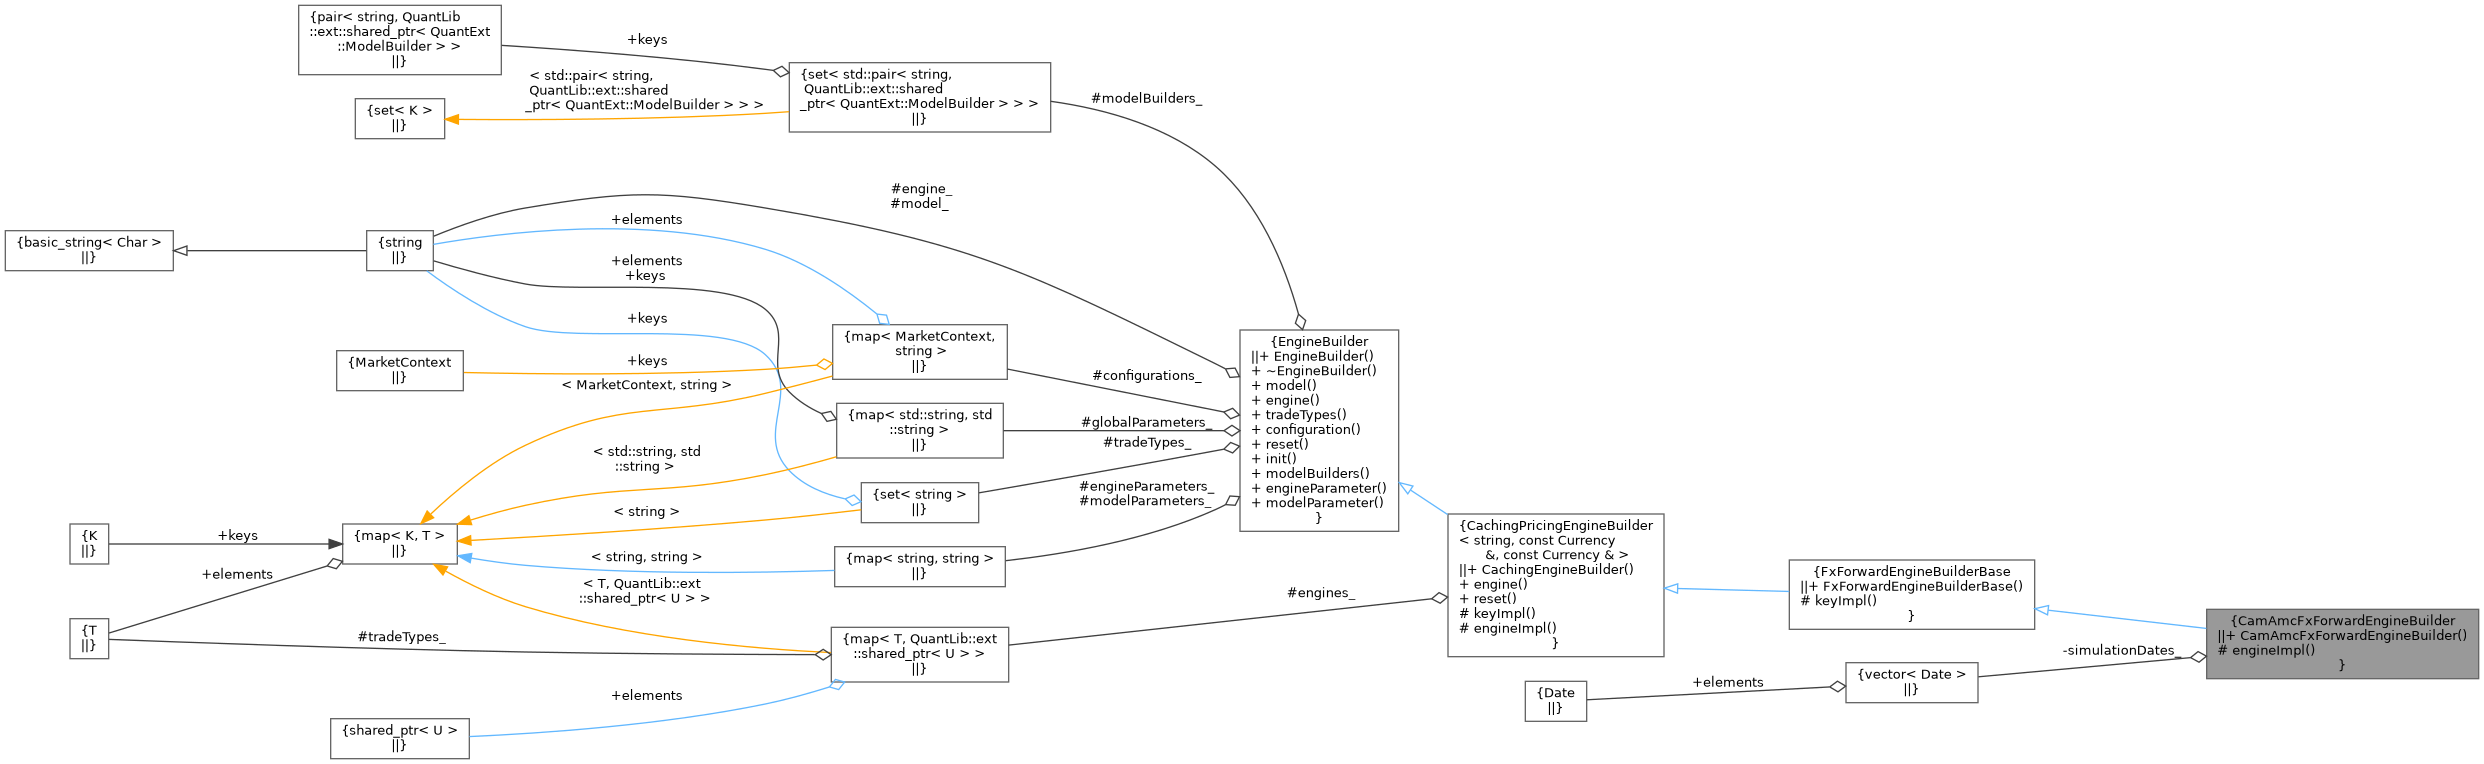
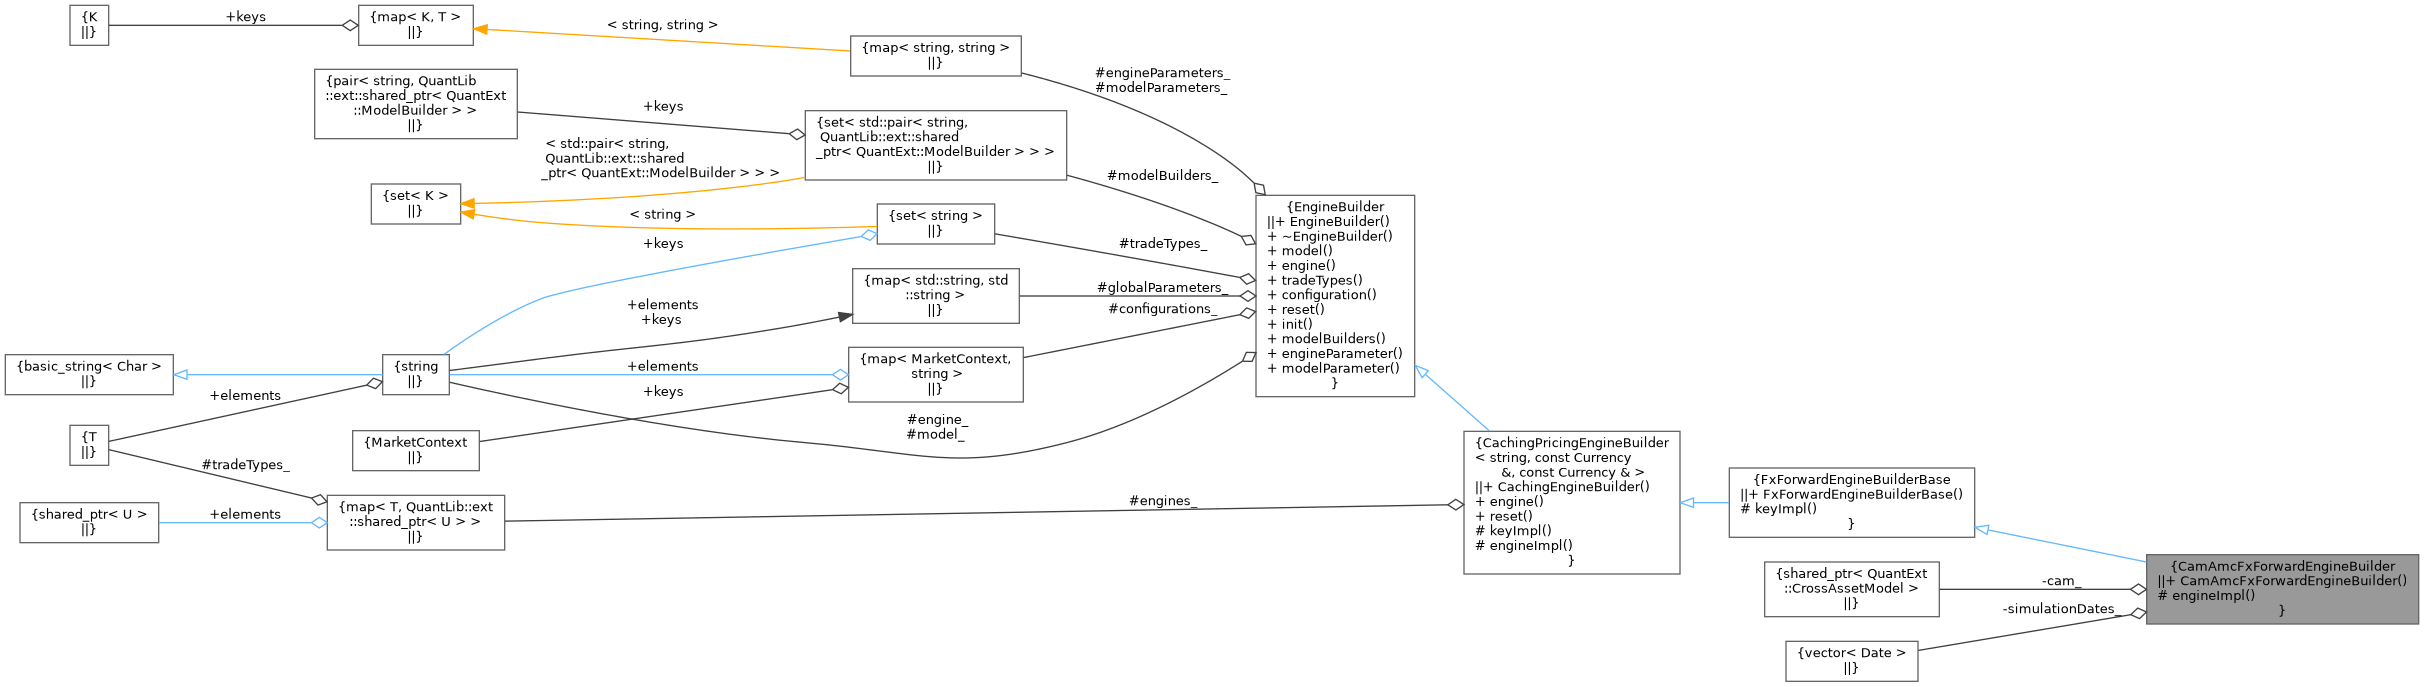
edge "{string ||}" -> "{basic_string< Char > ||}": color grey25 -> steelblue1
edge "{string ||}" -> "{map< std::string, std ::string > ||}": arrowhead odiamond -> normal
edge "{MarketContext ||}" -> "{map< MarketContext, string > ||}": color orange -> grey25
edge "{map< MarketContext, string > ||}" -> "{map< K, T > ||}": removed, label "< MarketContext, string >"
edge "{map< std::string, std ::string > ||}" -> "{map< K, T > ||}": removed, label "< std::string, std ::string >"
edge "{set< string > ||}" -> "{map< K, T > ||}": now "{set< string > ||}" -> "{set< K > ||}"
edge "{K ||}" -> "{map< K, T > ||}": arrowhead normal -> odiamond
edge "{map< string, string > ||}" -> "{map< K, T > ||}": color steelblue1 -> orange
node "{shared_ptr< QuantExt ::CrossAssetModel > ||}": added
edge "{T ||}" -> "{map< K, T > ||}": now "{T ||}" -> "{string ||}"
edge "{map< T, QuantLib::ext ::shared_ptr< U > > ||}" -> "{map< K, T > ||}": removed, label "< T, QuantLib::ext ::shared_ptr< U > >"
node "{Date ||}": removed
